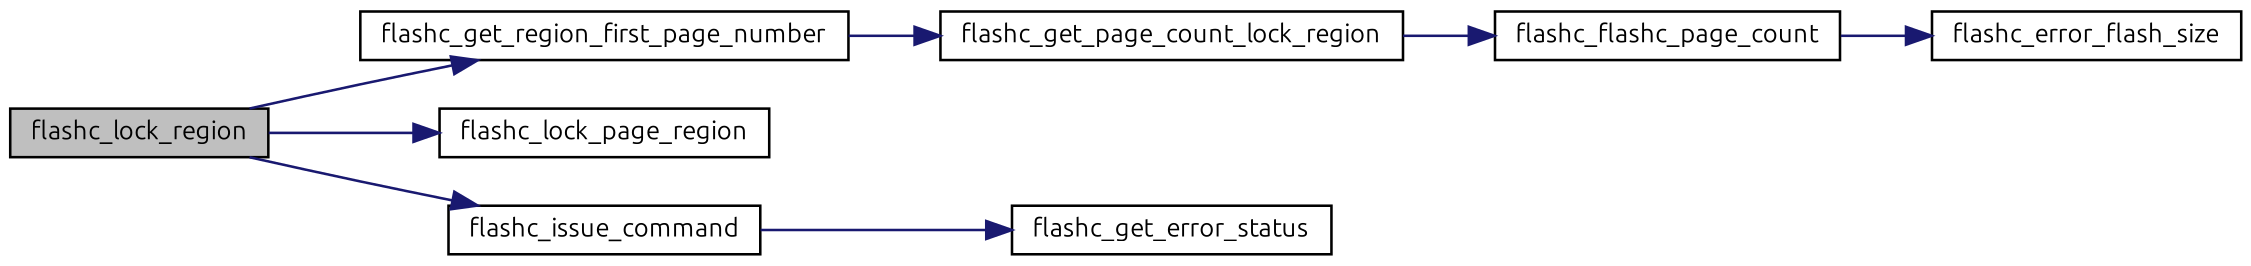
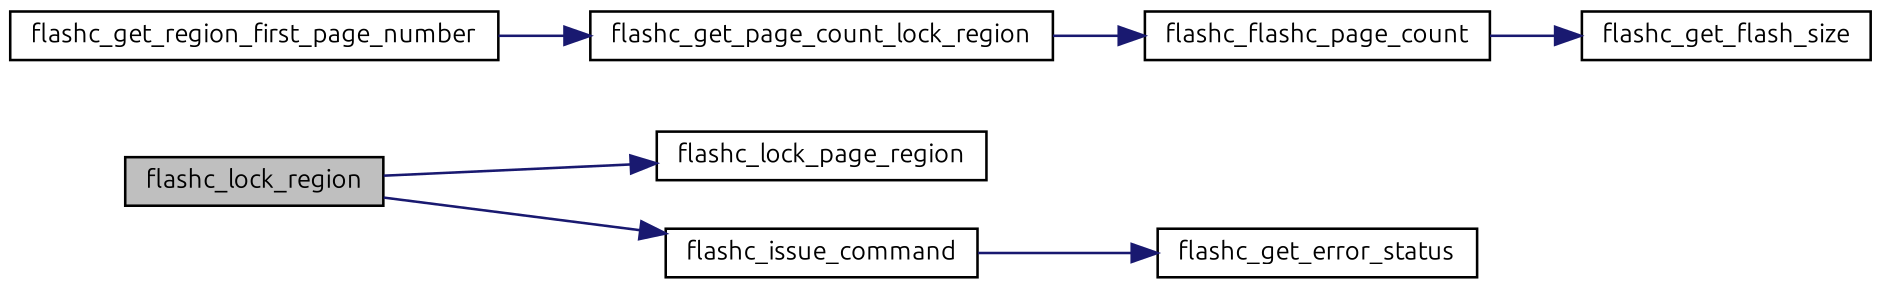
node "flashc_error_flash_size": label "flashc_error_flash_size" -> "flashc_get_flash_size"
edge "flashc_lock_region" -> "flashc_get_region_first_page_number": removed
